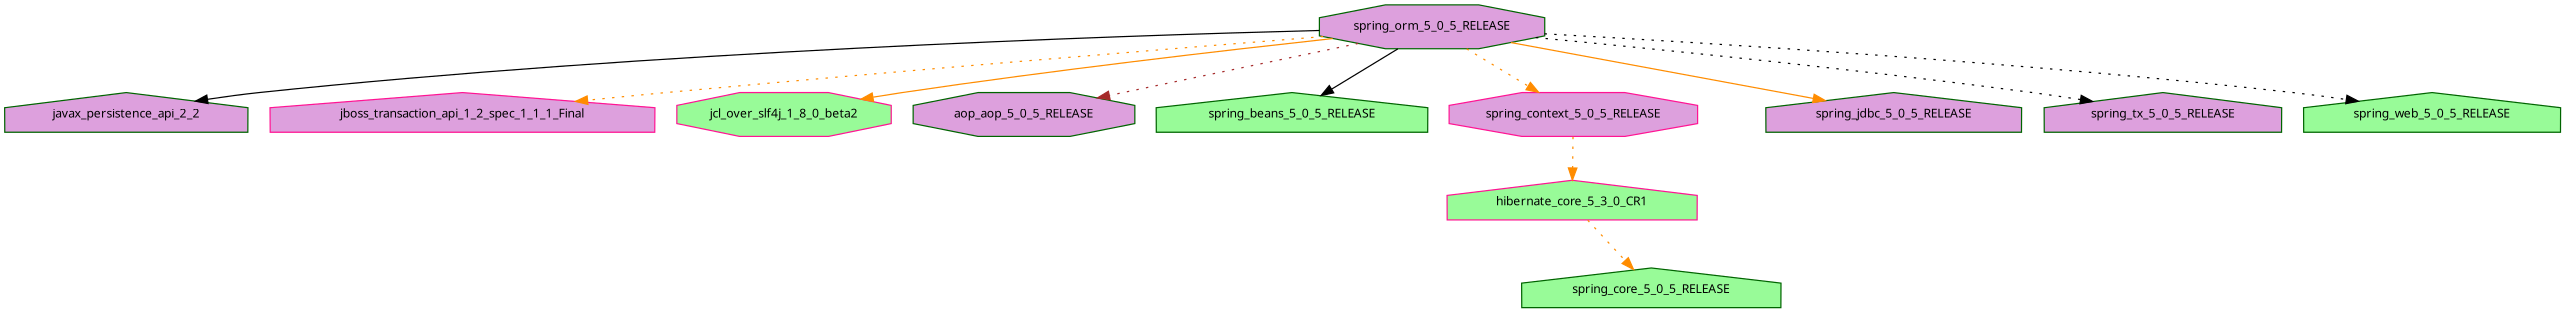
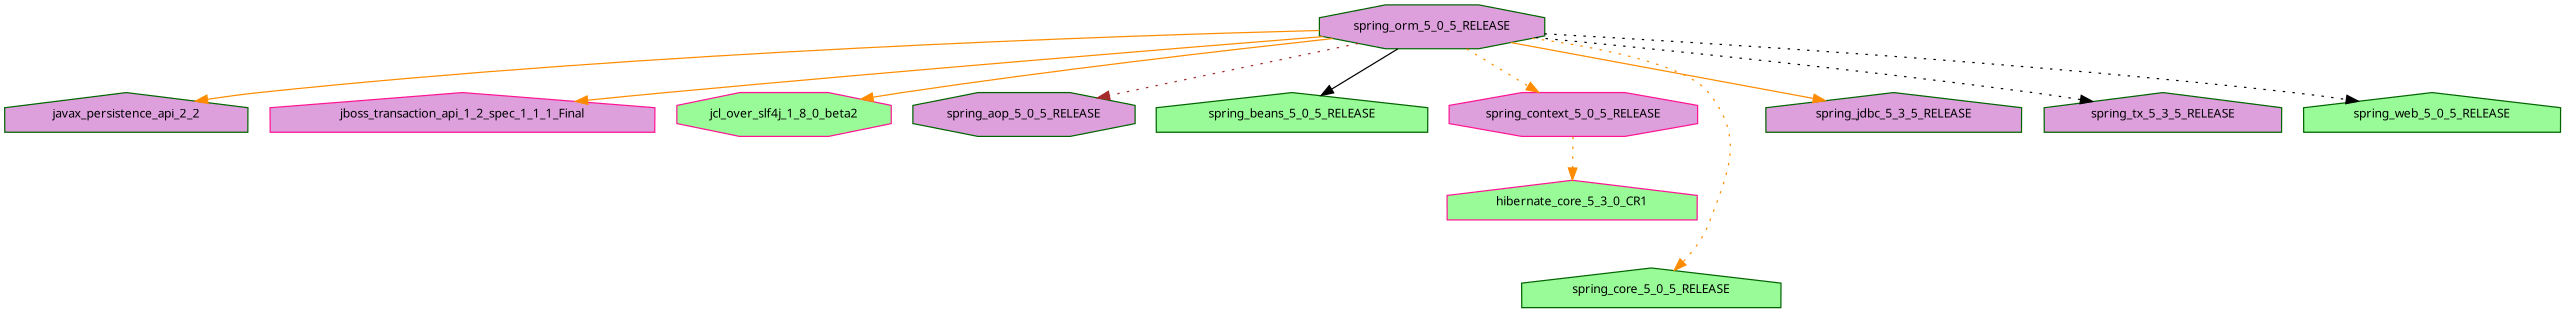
edge "spring_orm_5_0_5_RELEASE" -> "javax_persistence_api_2_2": color black -> darkorange
edge "spring_orm_5_0_5_RELEASE" -> "jboss_transaction_api_1_2_spec_1_1_1_Final": style dotted -> solid
node "aop_aop_5_0_5_RELEASE": label "aop_aop_5_0_5_RELEASE" -> "spring_aop_5_0_5_RELEASE"
node "spring_jdbc_5_0_5_RELEASE": label "spring_jdbc_5_0_5_RELEASE" -> "spring_jdbc_5_3_5_RELEASE"
node "spring_tx_5_0_5_RELEASE": label "spring_tx_5_0_5_RELEASE" -> "spring_tx_5_3_5_RELEASE"
edge "hibernate_core_5_3_0_CR1" -> "spring_core_5_0_5_RELEASE": now "spring_orm_5_0_5_RELEASE" -> "spring_core_5_0_5_RELEASE"
